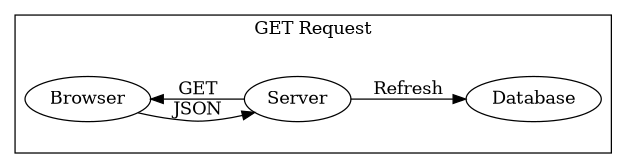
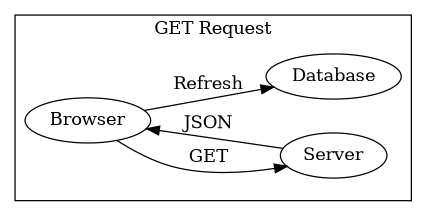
edge "Server" -> "Browser": label "GET" -> "JSON"
edge "Server" -> "Database": now "Browser" -> "Database"
edge "Browser" -> "Server": label "JSON" -> "GET"
